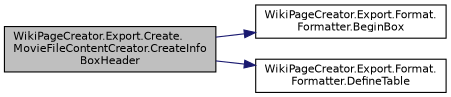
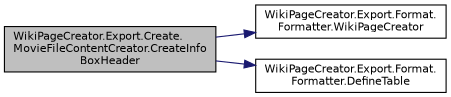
node "WikiPageCreator.Export.Format. Formatter.BeginBox": label "WikiPageCreator.Export.Format. Formatter.BeginBox" -> "WikiPageCreator.Export.Format. Formatter.WikiPageCreator"
